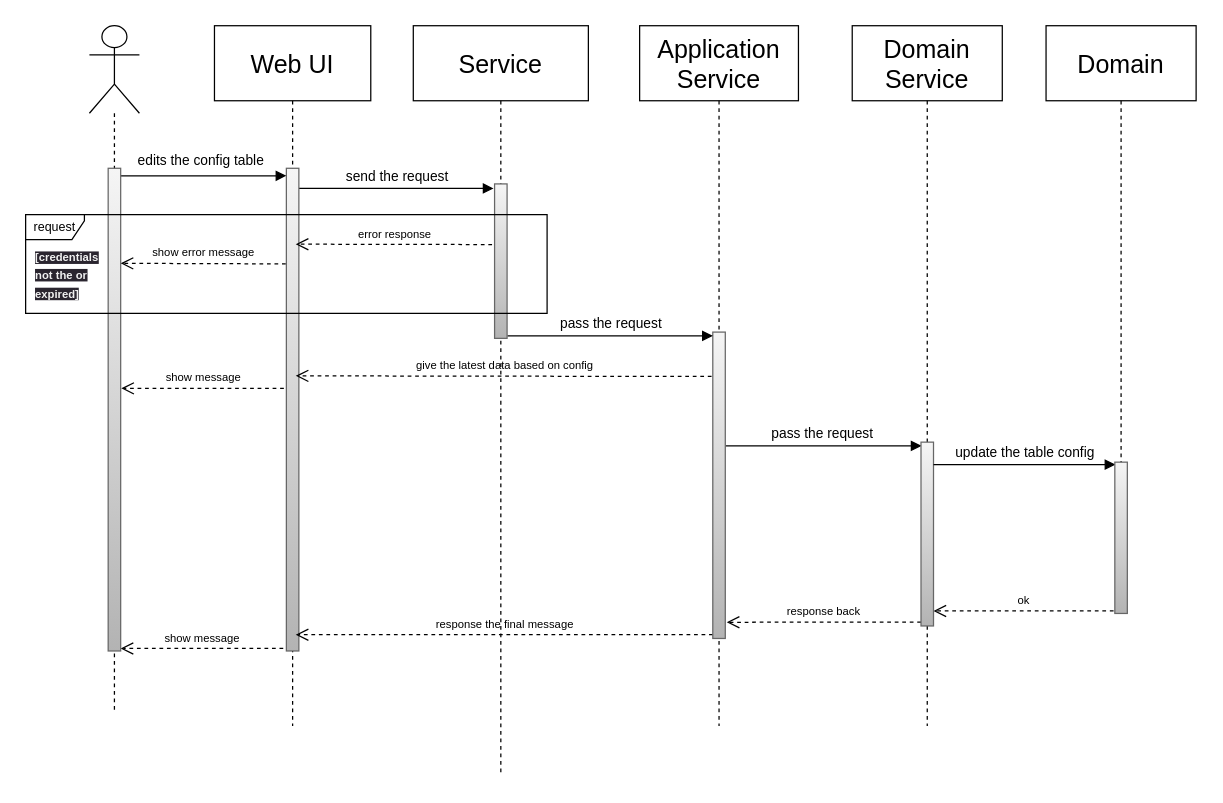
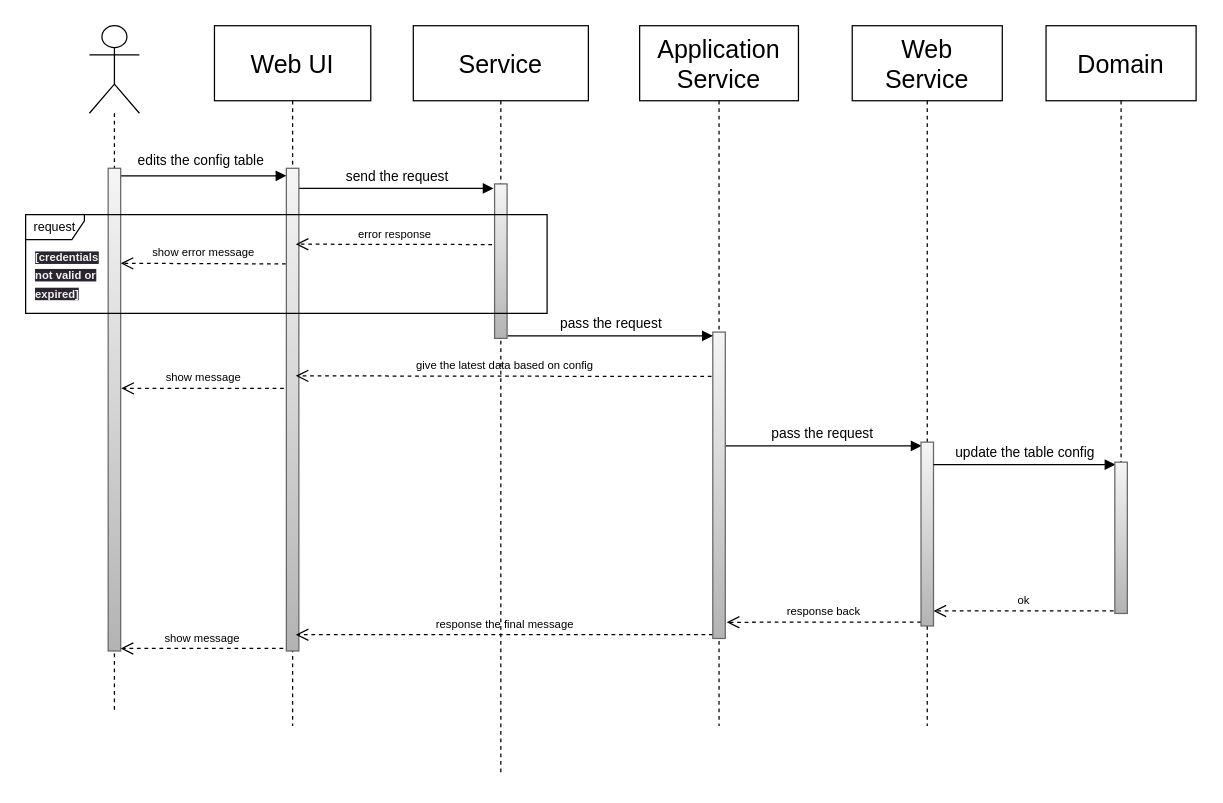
node "Domain Service": label "Domain Service" -> "Web Service"
node "[credentials not the or expired]": label "[credentials not the or expired]" -> "[credentials not valid or expired]"
